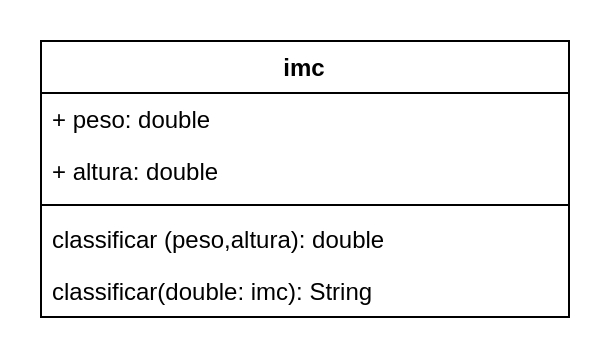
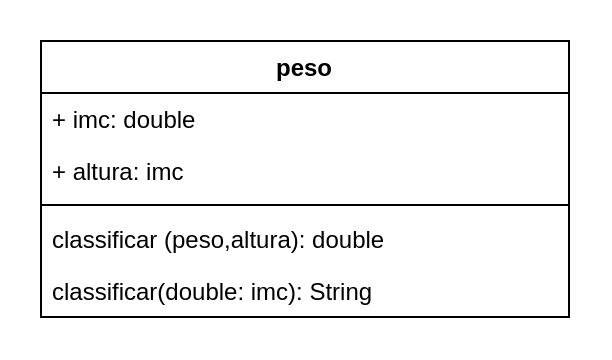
node "imc": label "imc" -> "peso"
node "+ peso: double": label "+ peso: double" -> "+ imc: double"
node "+ altura: double": label "+ altura: double" -> "+ altura: imc"
